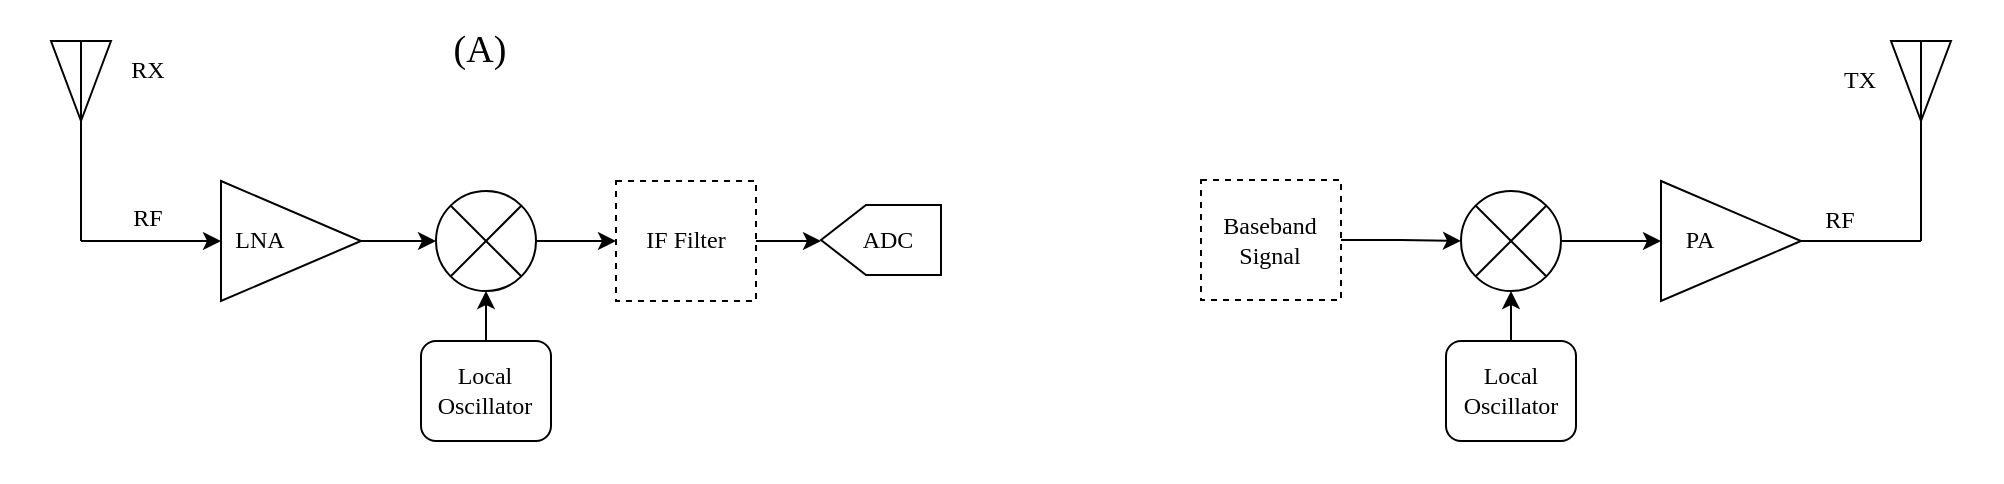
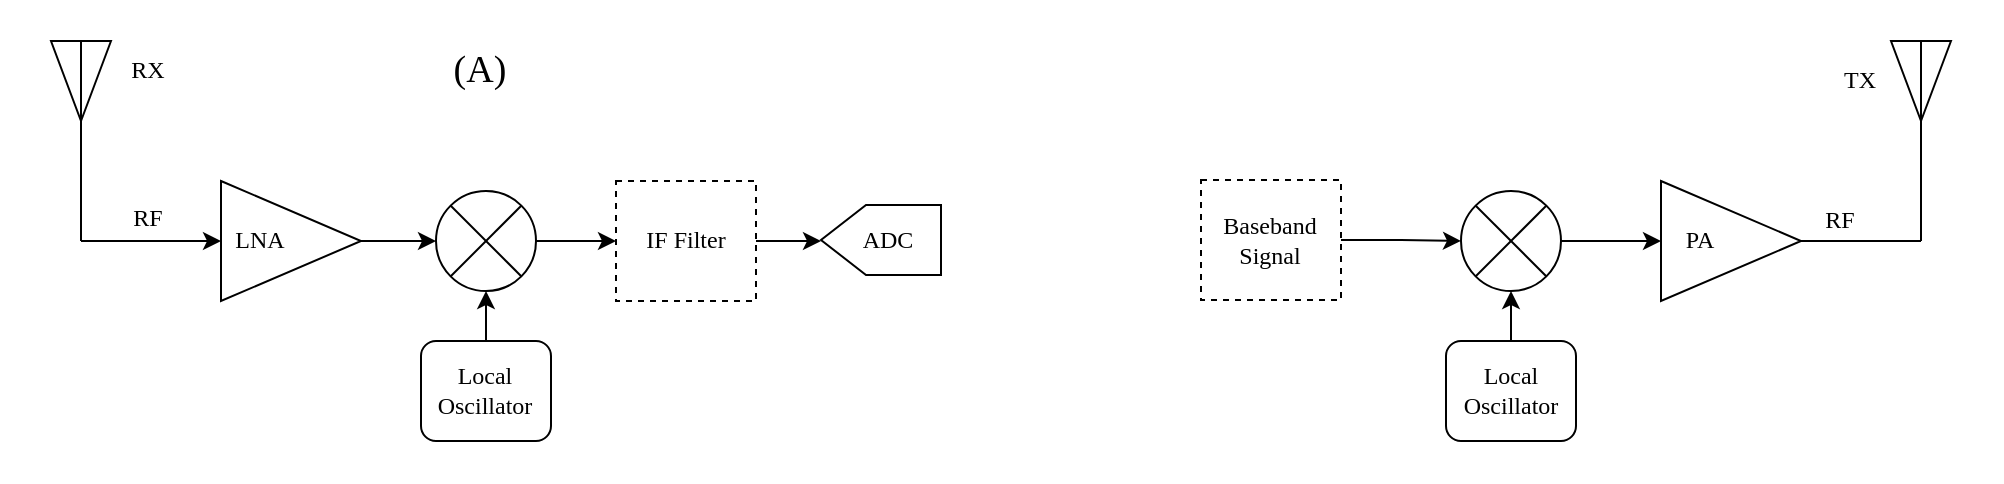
node "(A)": moved (481, 51) -> (481, 71)
